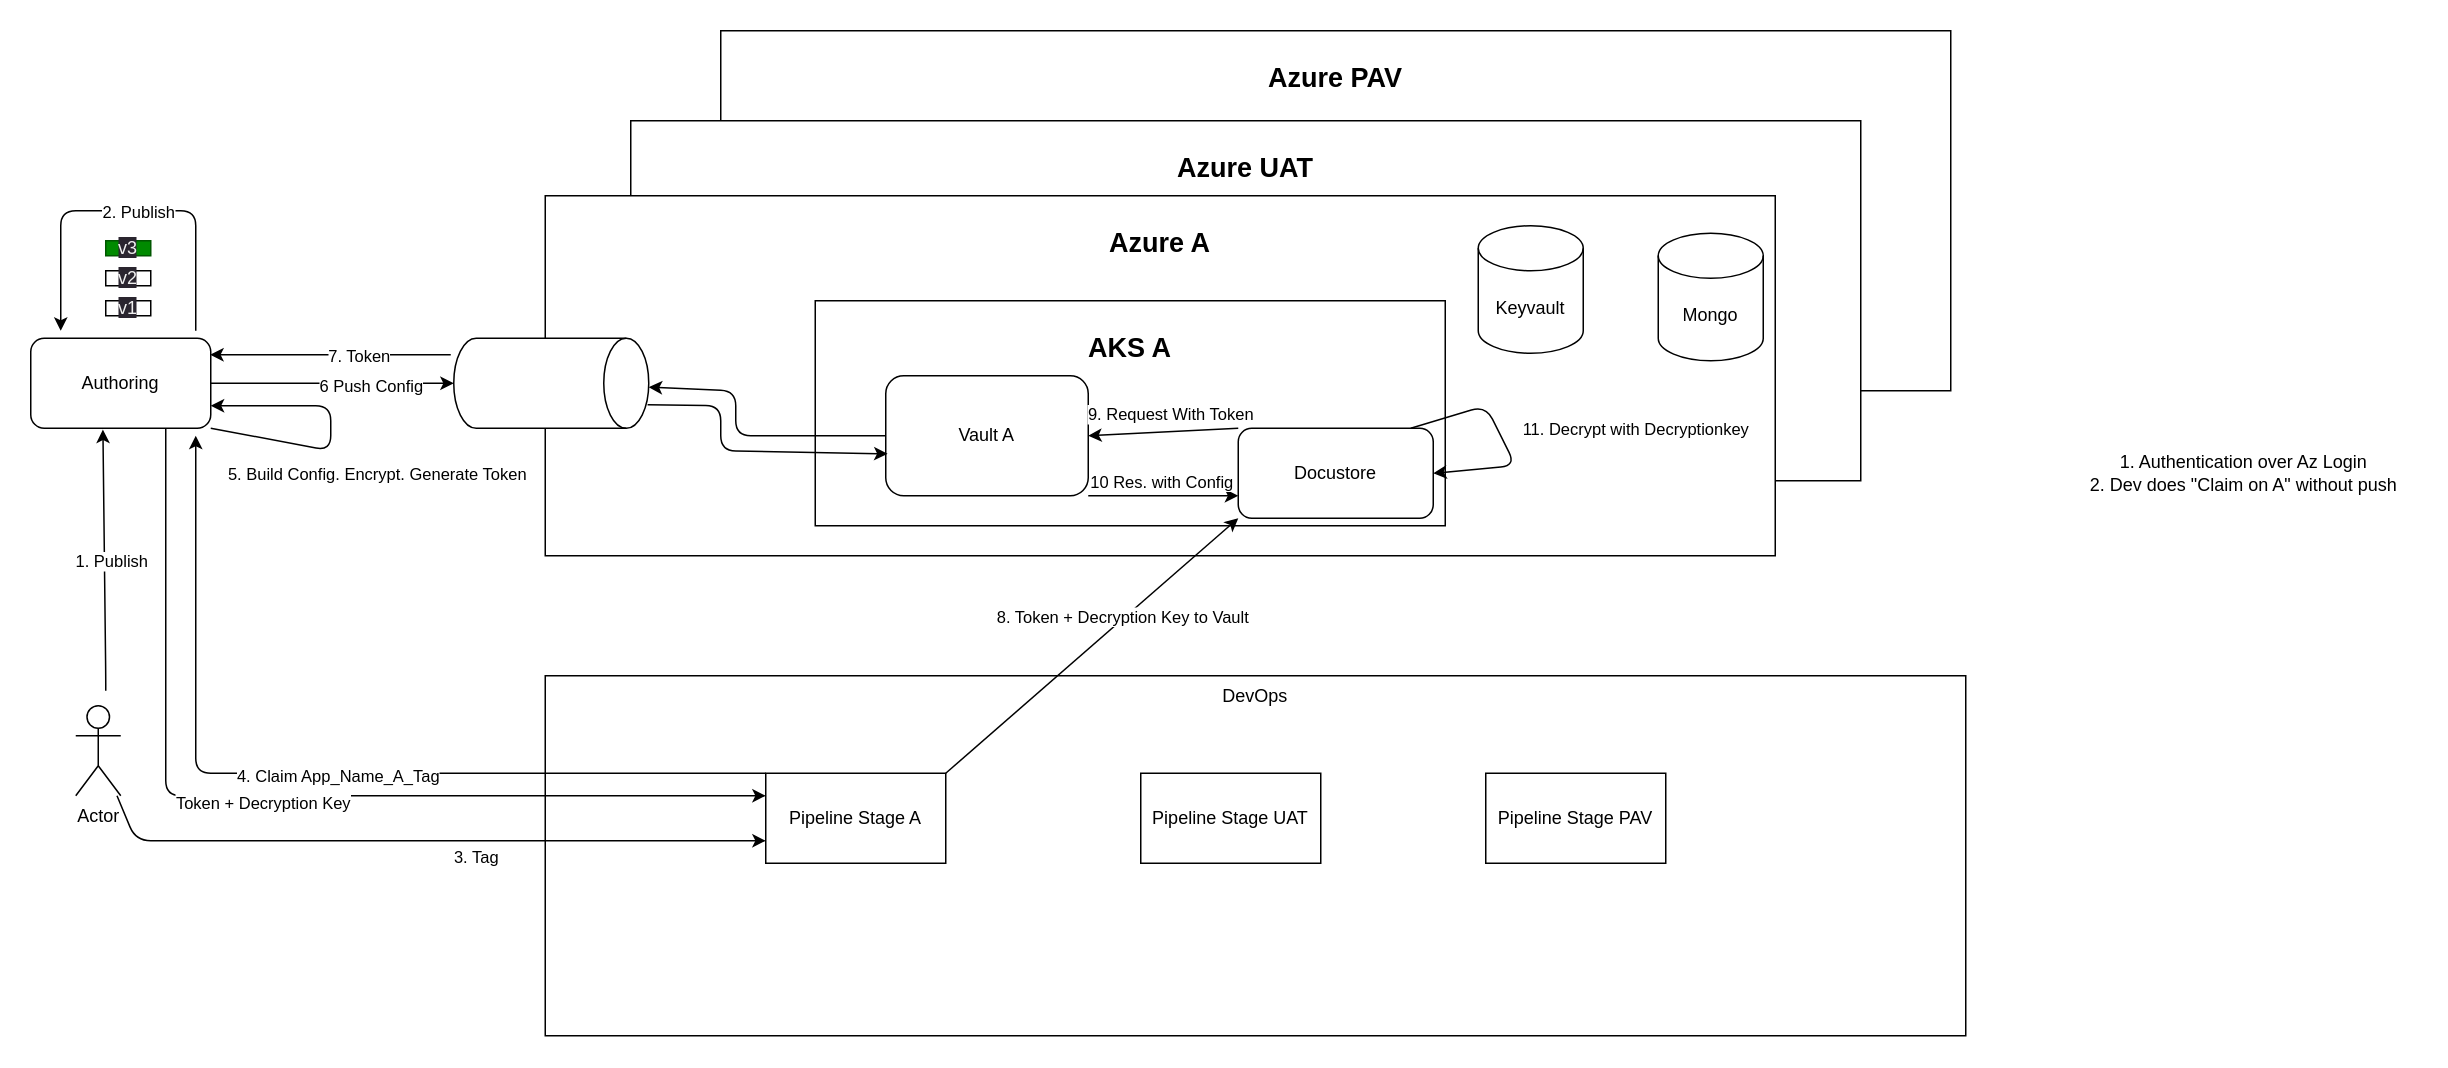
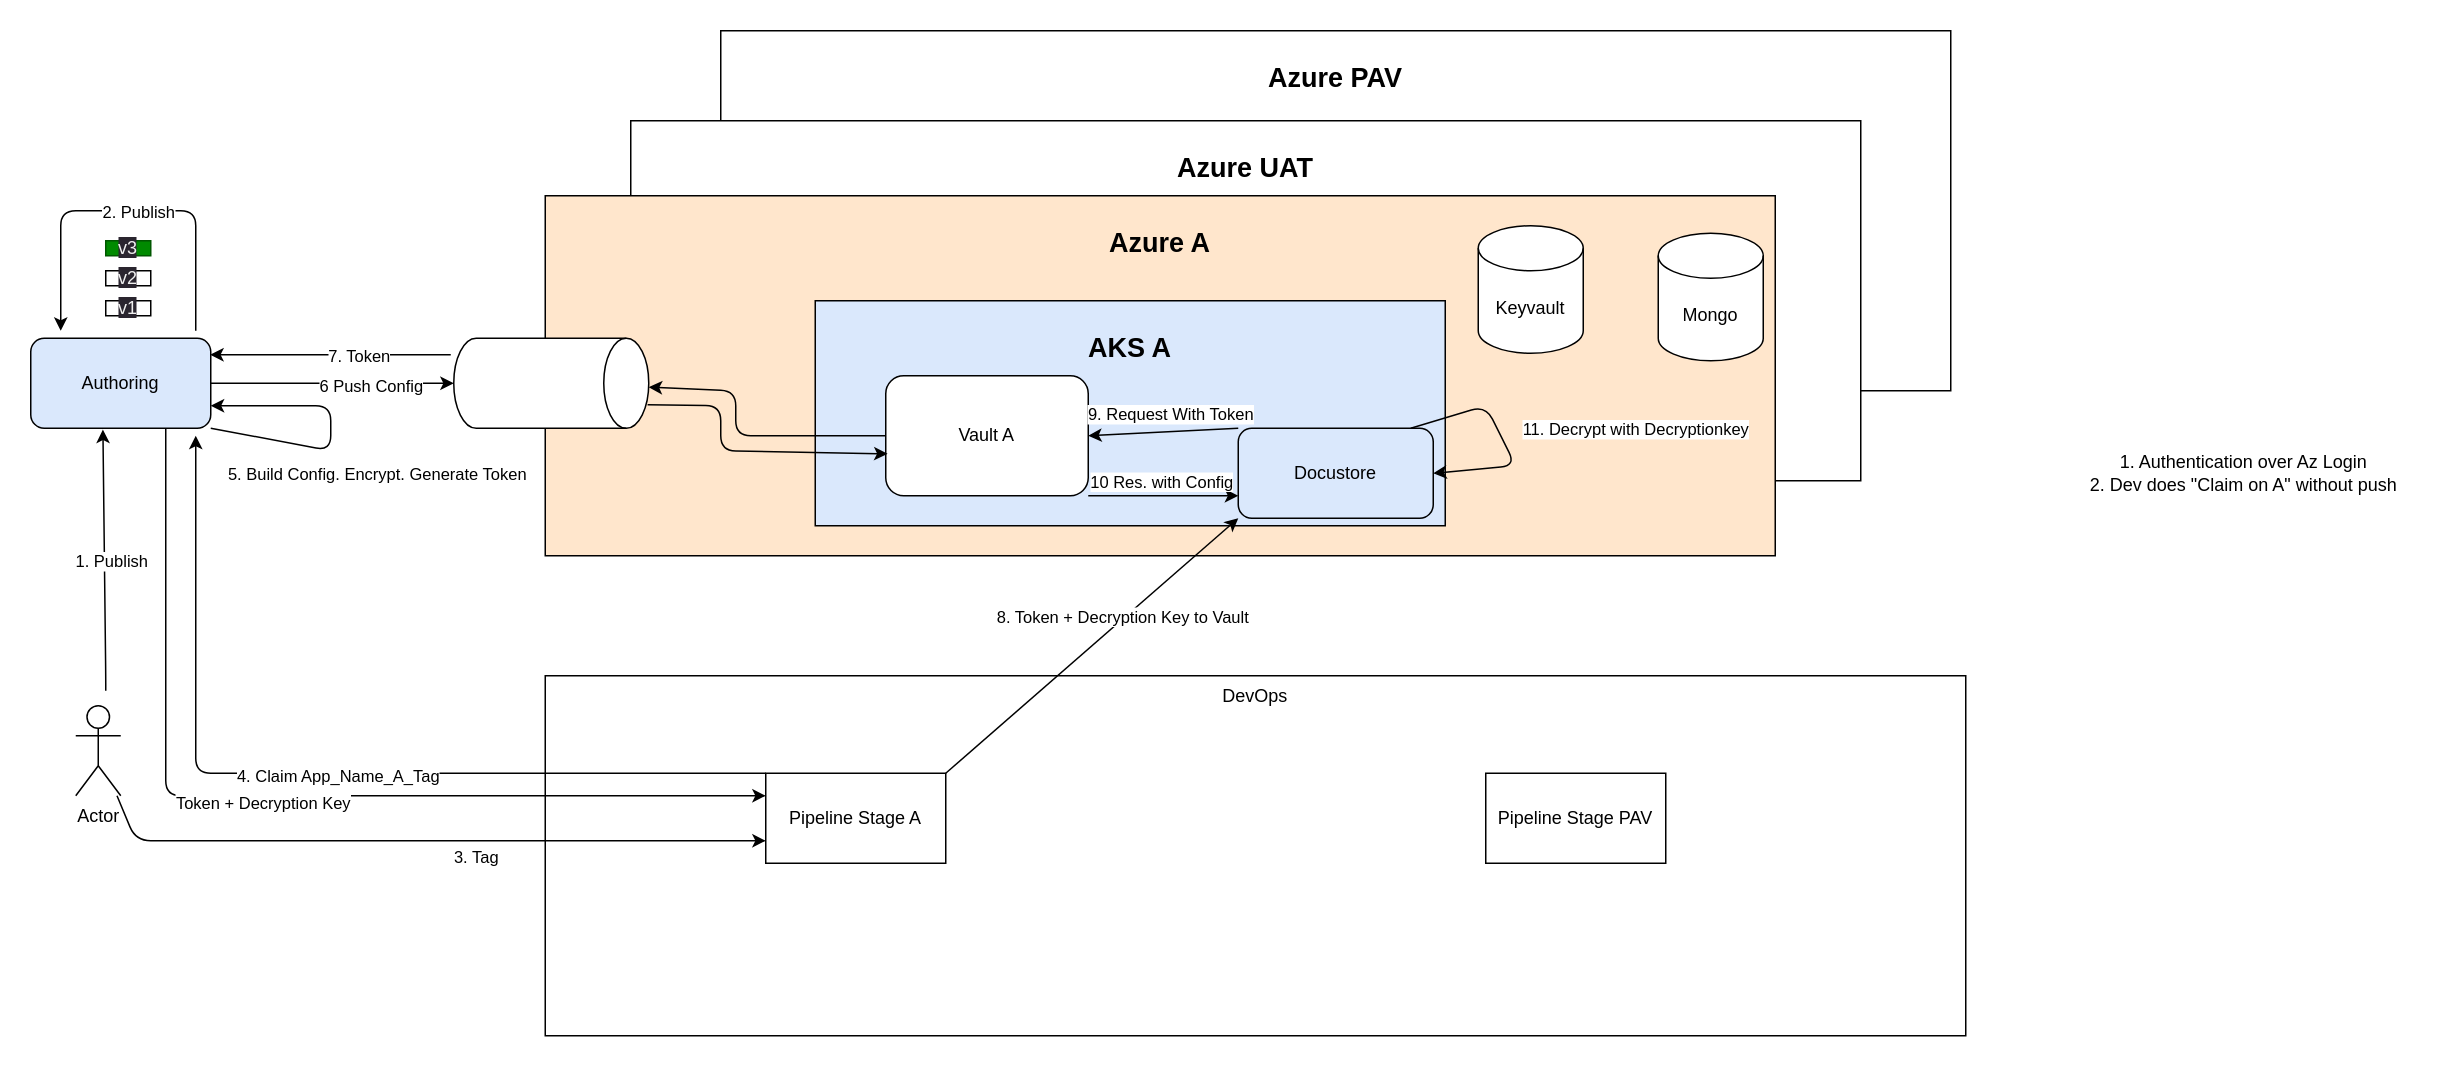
node "Azure A": fillcolor #ffffff -> #ffe6cc
node "Authoring": fillcolor #ffffff -> #dae8fc
node "AKS A": fillcolor #ffffff -> #dae8fc
node "Docustore": fillcolor #ffffff -> #dae8fc
node "Pipeline Stage UAT": removed
